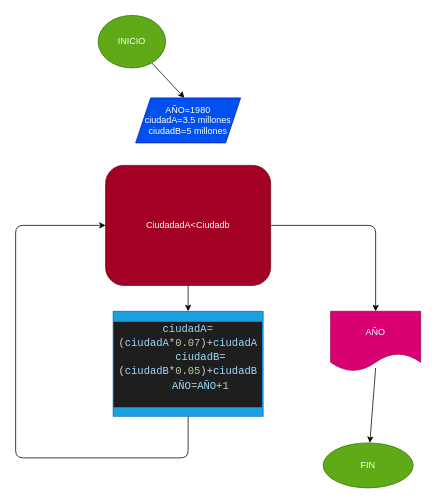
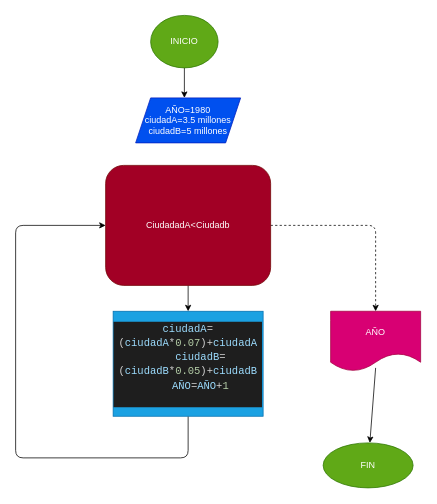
node "INICIO": moved (132, 42) -> (184, 42)
edge "CiudadadA<Ciudadb" -> "AÑO": style solid -> dashed
